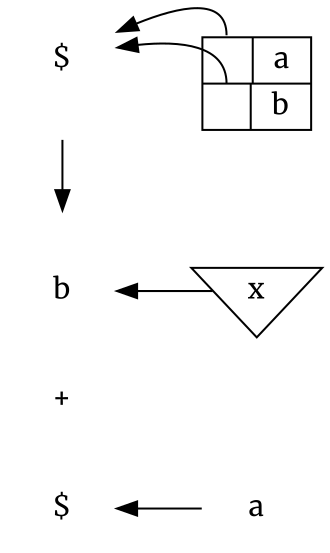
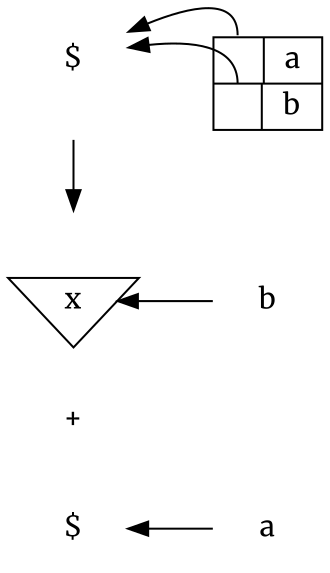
edge "x" -> "b": reversed
